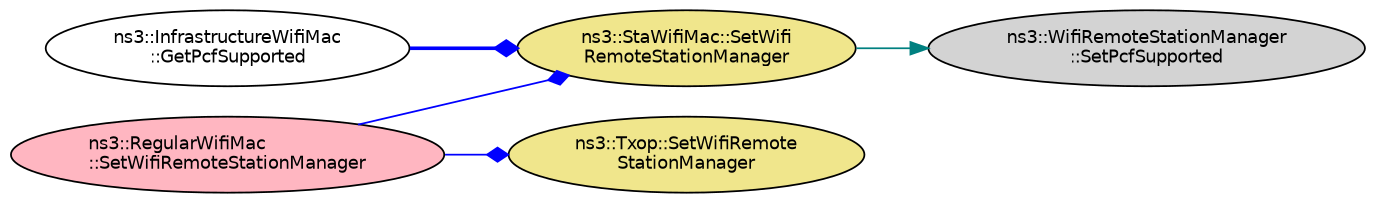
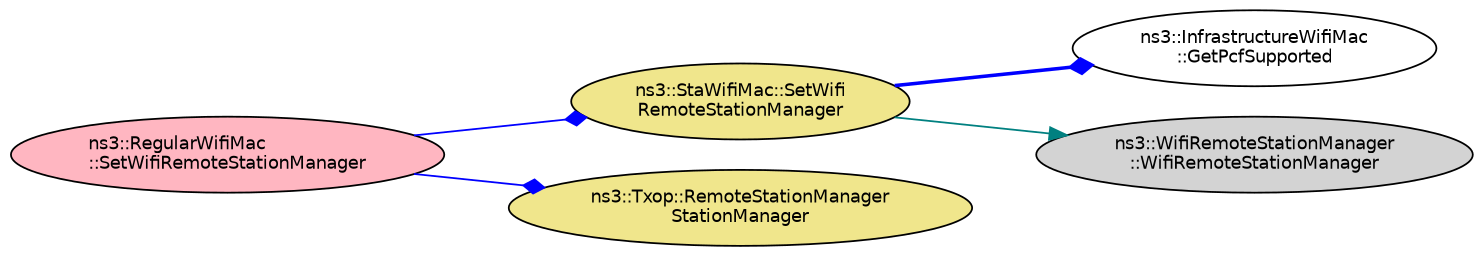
edge "ns3::InfrastructureWifiMac ::GetPcfSupported" -> "ns3::StaWifiMac::SetWifi RemoteStationManager": reversed
node "ns3::WifiRemoteStationManager ::SetPcfSupported": label "ns3::WifiRemoteStationManager ::SetPcfSupported" -> "ns3::WifiRemoteStationManager ::WifiRemoteStationManager"
node "ns3::Txop::SetWifiRemote StationManager": label "ns3::Txop::SetWifiRemote StationManager" -> "ns3::Txop::RemoteStationManager StationManager"
